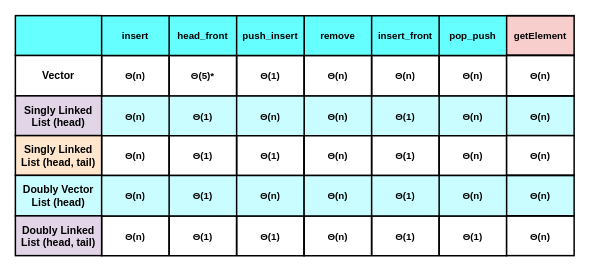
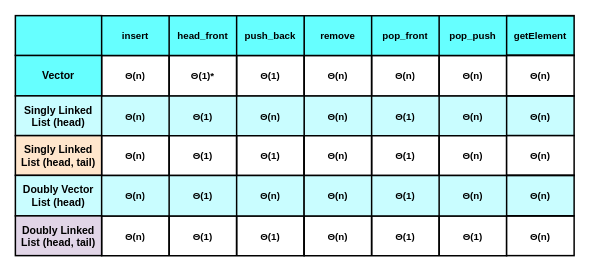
node "getElement": fillcolor #f8cecc -> #66ffff
node "push_insert": label "push_insert" -> "push_back"
node "insert_front": label "insert_front" -> "pop_front"
node "Vector": fillcolor #ffffff -> #66ffff
node "Θ(5)*": label "Θ(5)*" -> "Θ(1)*"
node "Singly Linked List (head)": fillcolor #e1d5e7 -> #c9fdff
